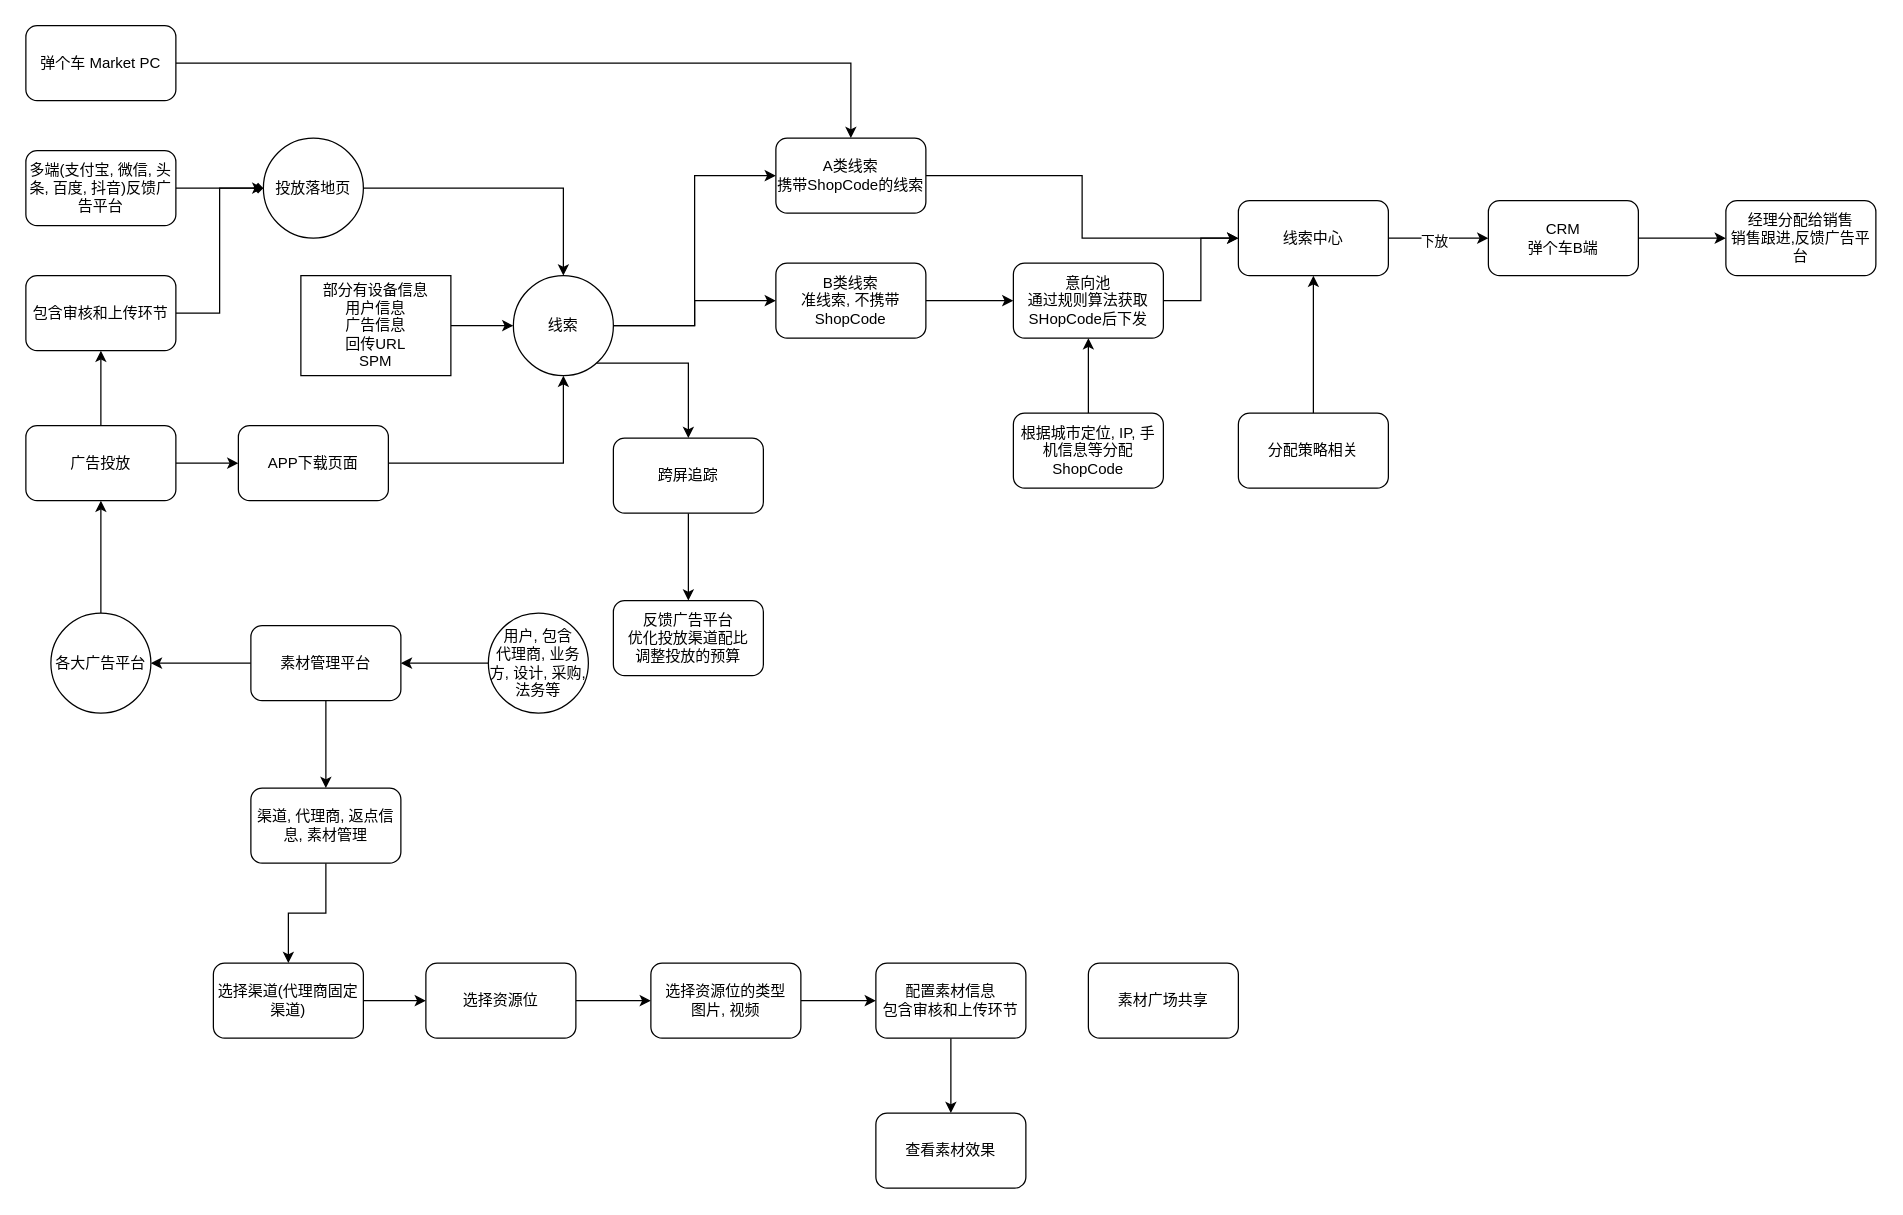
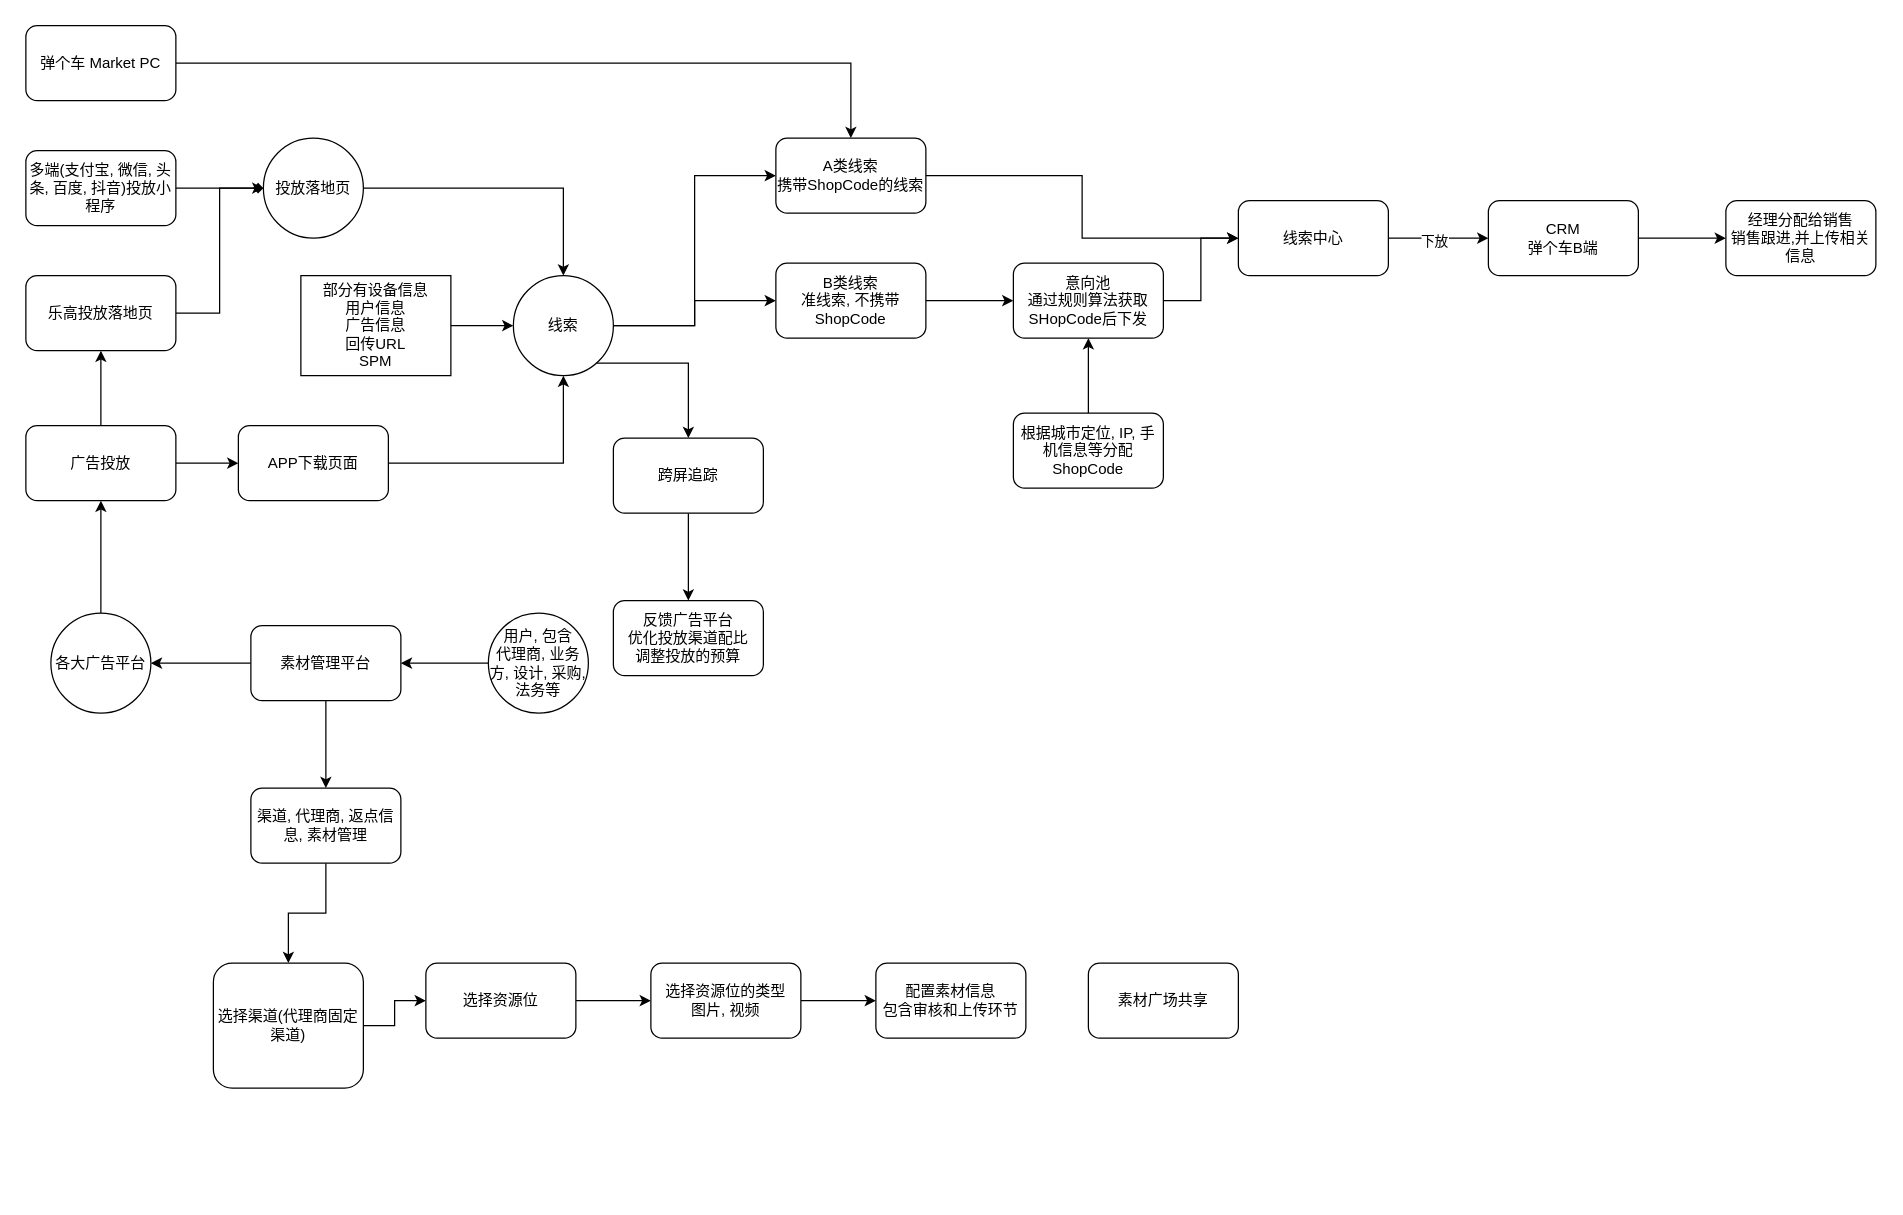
node "多端(支付宝, 微信, 头条, 百度, 抖音)反馈广告平台": label "多端(支付宝, 微信, 头条, 百度, 抖音)反馈广告平台" -> "多端(支付宝, 微信, 头条, 百度, 抖音)投放小程序"
node "经理分配给销售 销售跟进,反馈广告平台": label "经理分配给销售 销售跟进,反馈广告平台" -> "经理分配给销售 销售跟进,并上传相关信息"
node "包含审核和上传环节": label "包含审核和上传环节" -> "乐高投放落地页"
edge "分配策略相关" -> "线索中心": removed
node "分配策略相关": removed
node "选择渠道(代理商固定渠道)": size 150x75 -> 150x125
edge "配置素材信息 包含审核和上传环节" -> "查看素材效果": removed
node "查看素材效果": removed
